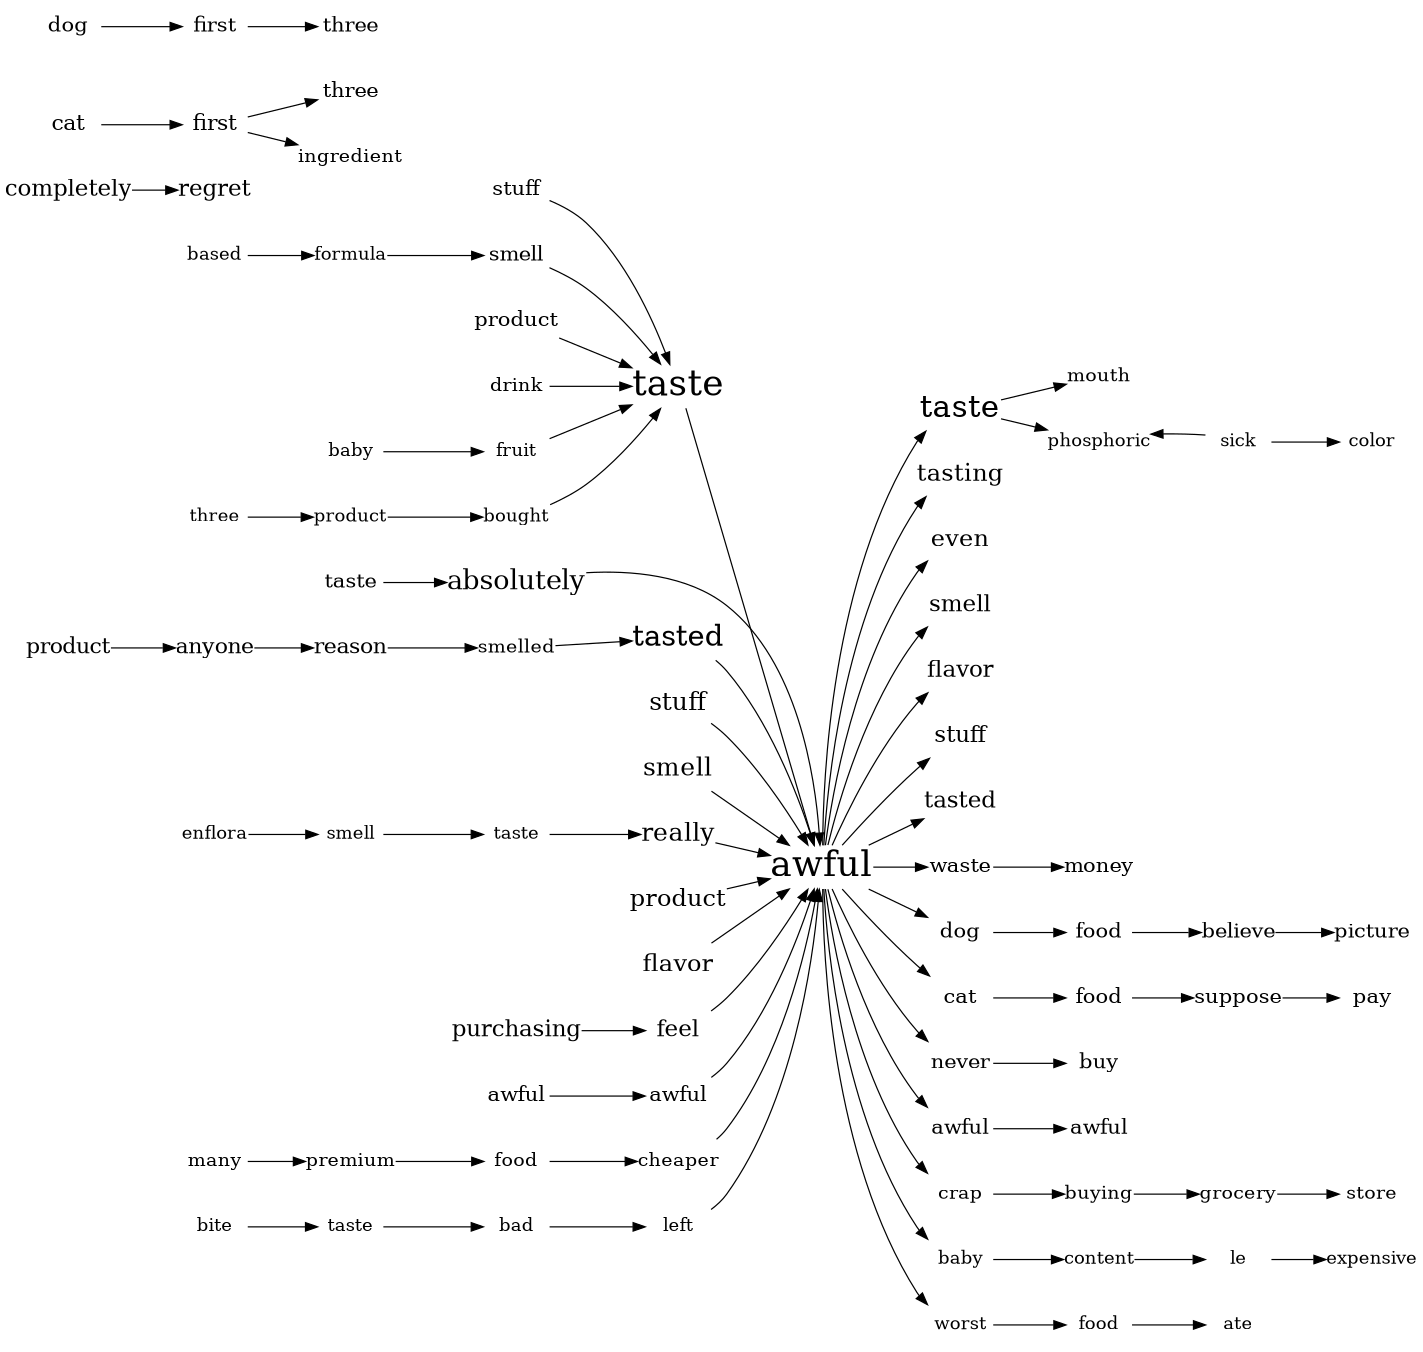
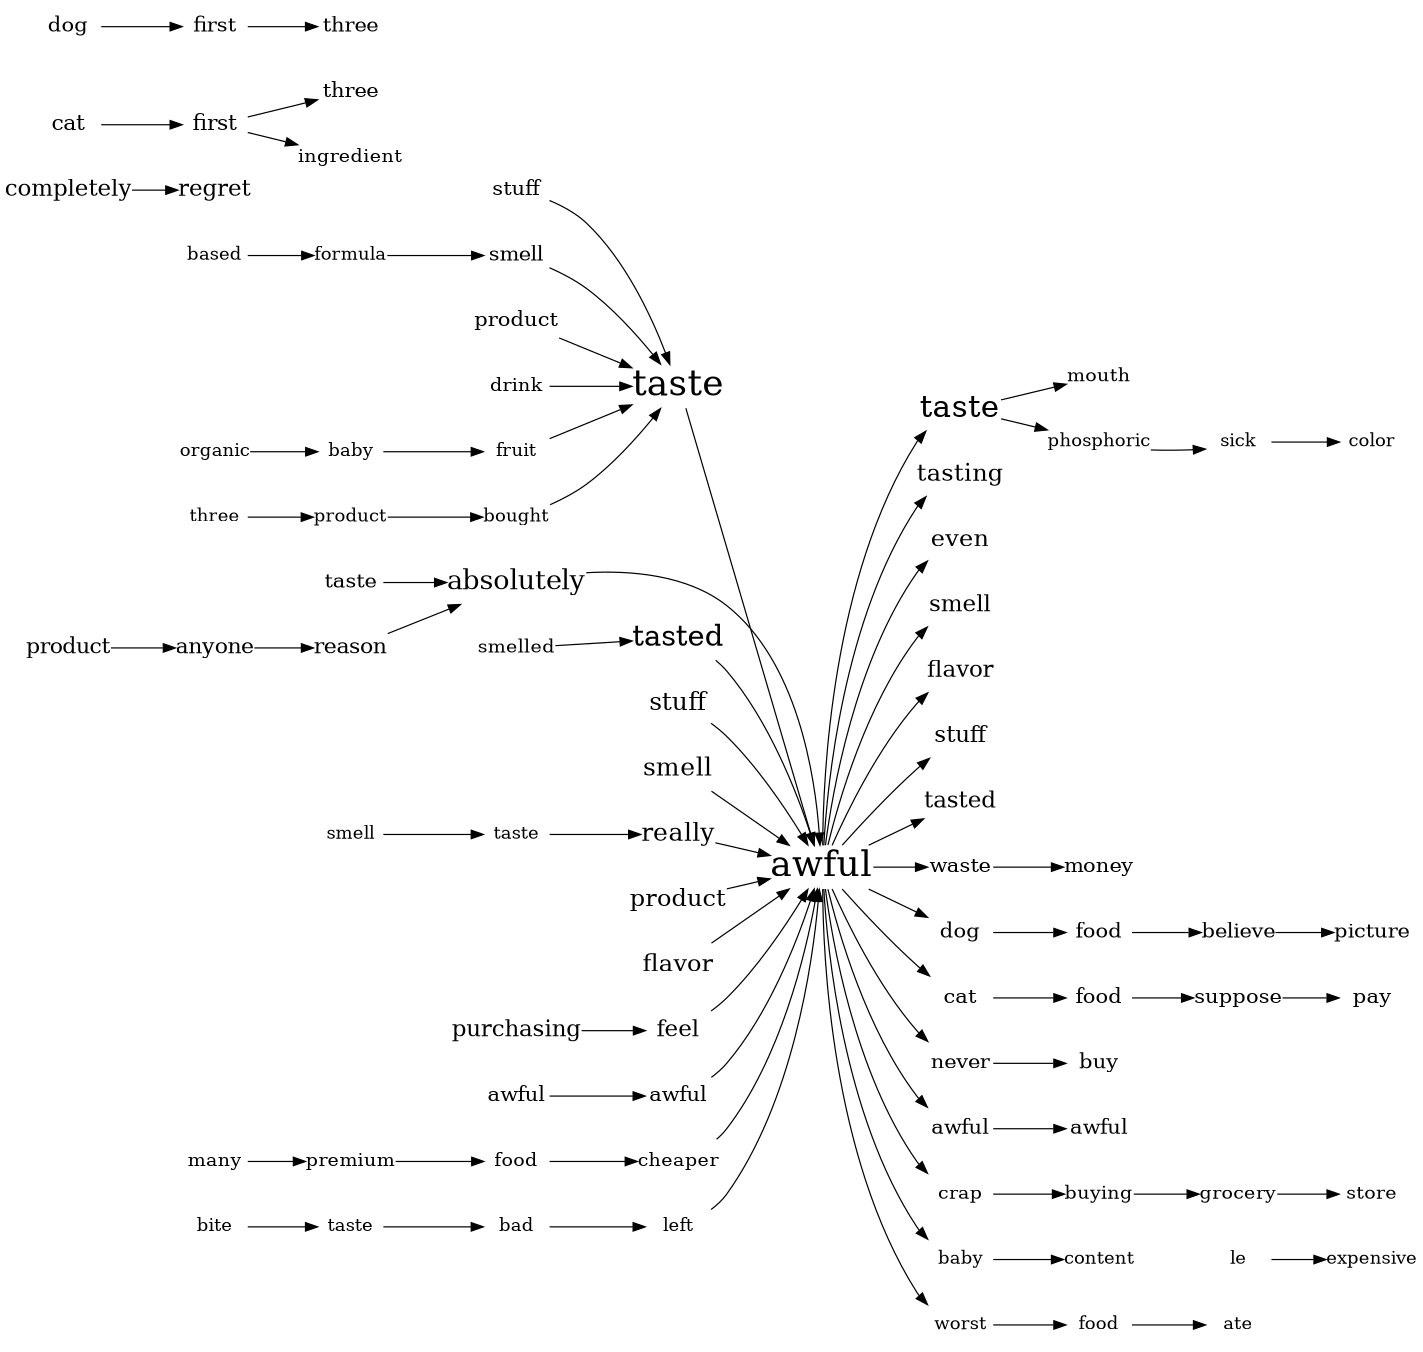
edge "sick" -> "phosphoric": reversed
node "organic": added
edge "reason" -> "smelled": now "reason" -> "absolutely"
node "enflora": removed
edge "content" -> "le": removed
